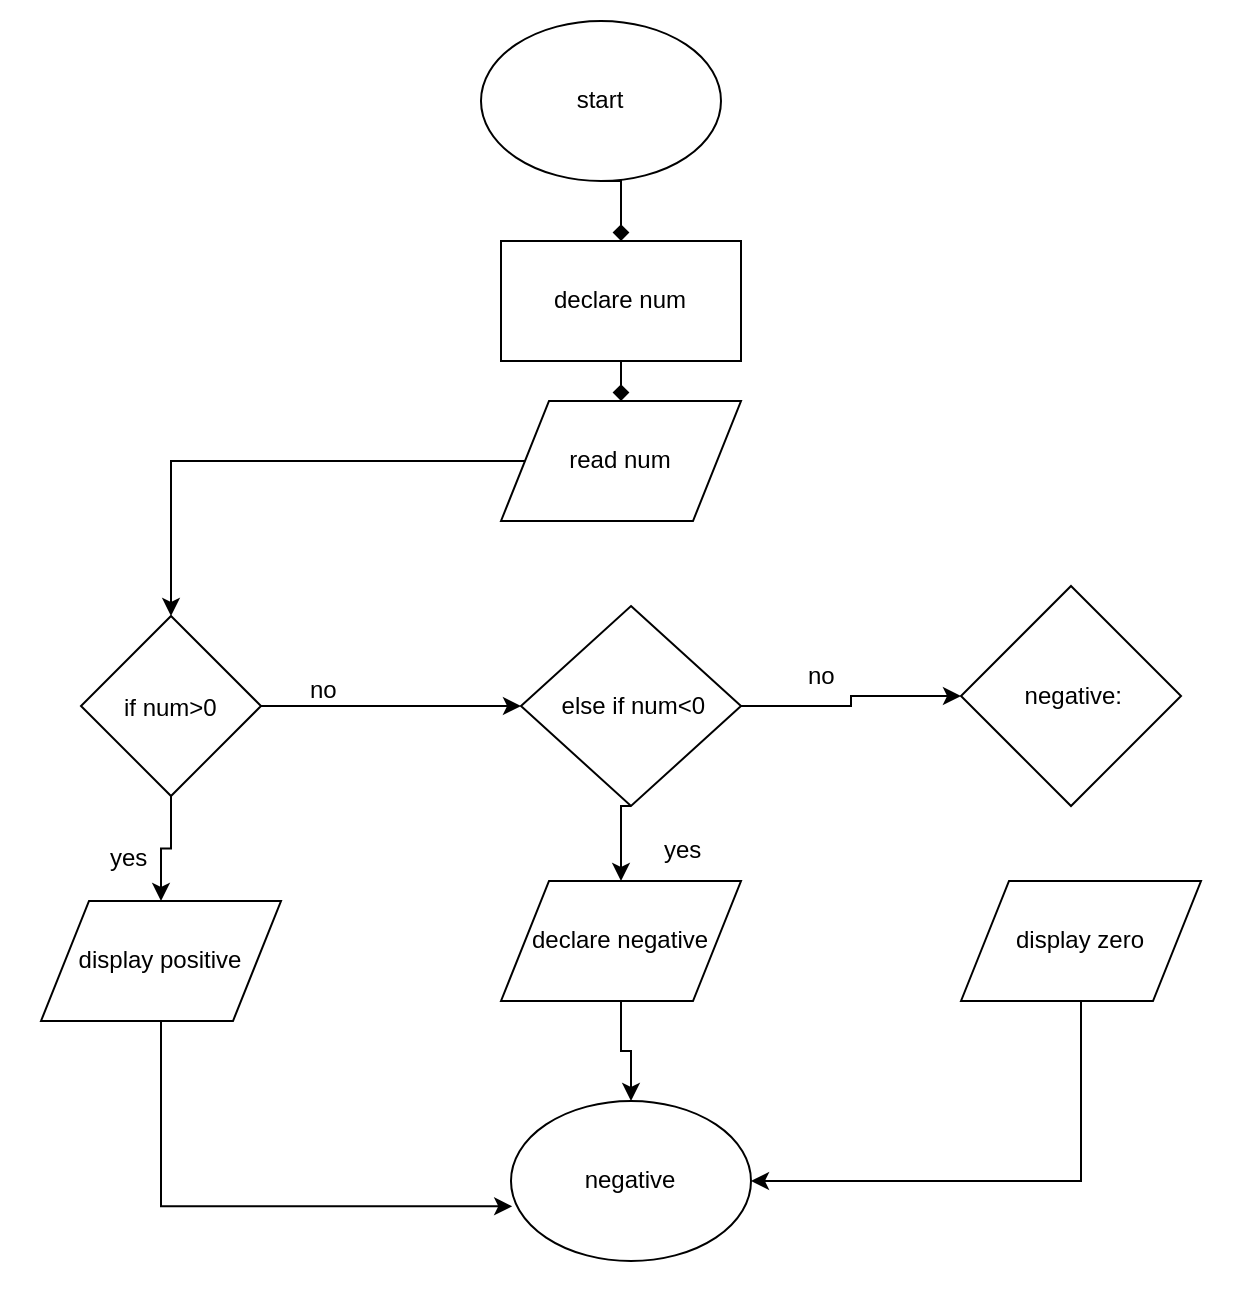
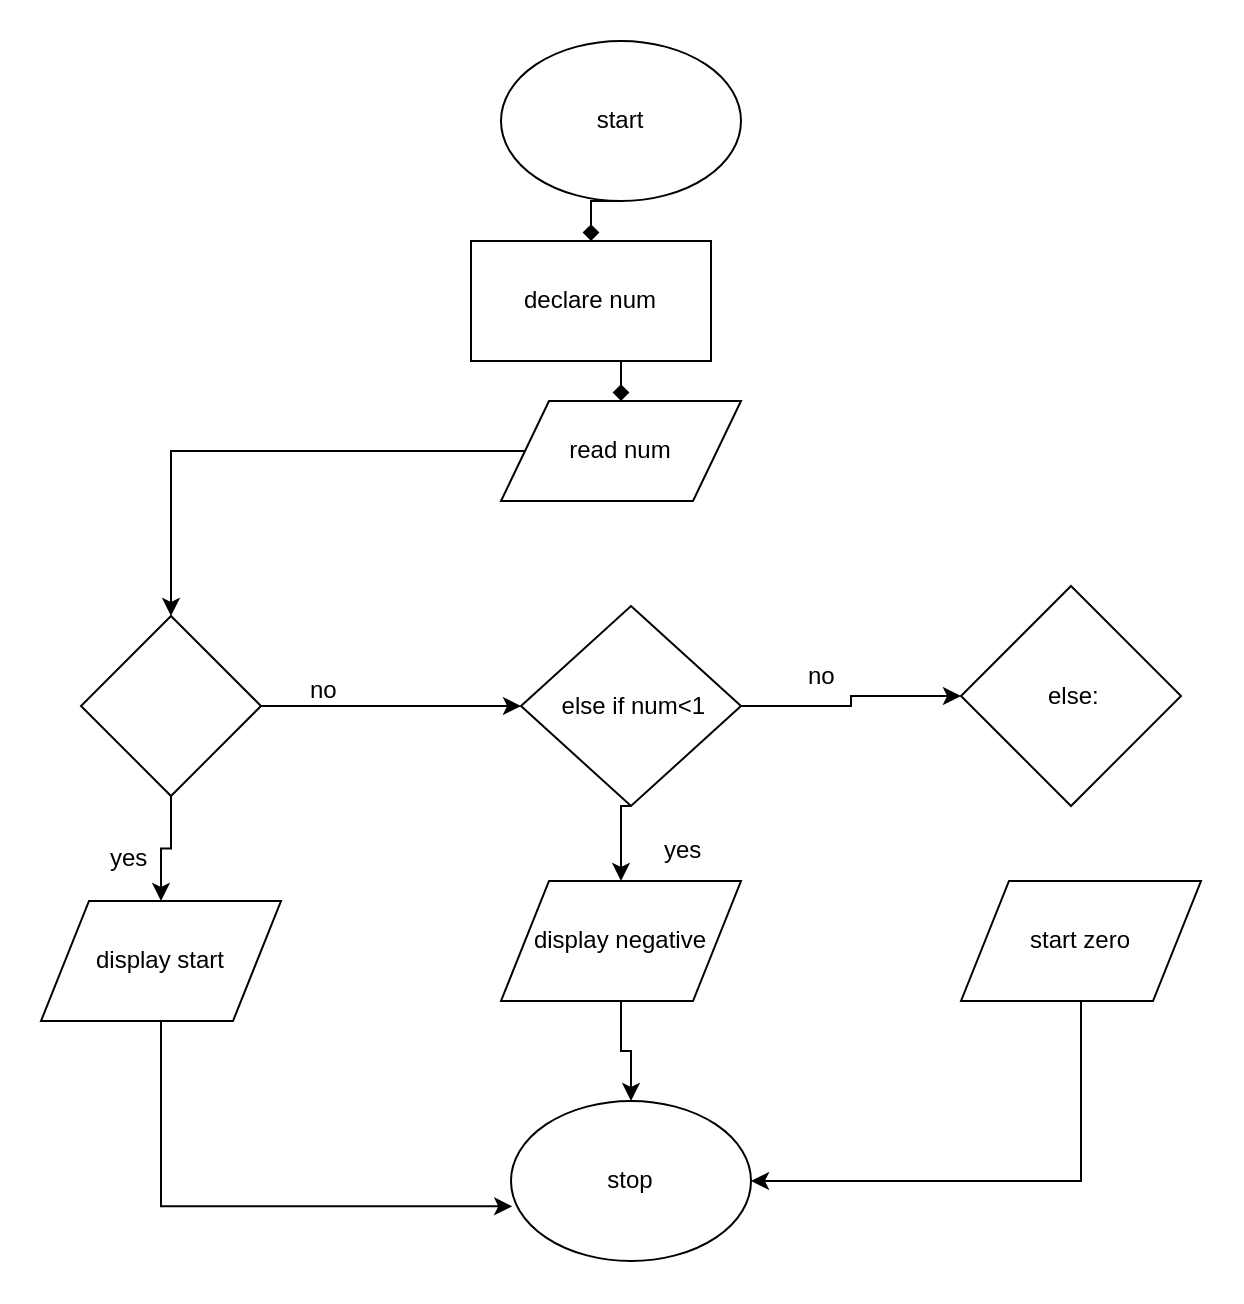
node "start": moved (601, 101) -> (621, 121)
node "declare num": moved (621, 301) -> (591, 301)
node "read num": size 240x120 -> 240x100
node "negative:": label "negative:" -> "else:"
node "if num>0": removed
node "else if num<0": label "else if num<0" -> "else if num<1"
node "declare negative": label "declare negative" -> "display negative"
node "display zero": label "display zero" -> "start zero"
node "display positive": label "display positive" -> "display start"
node "negative": label "negative" -> "stop"
